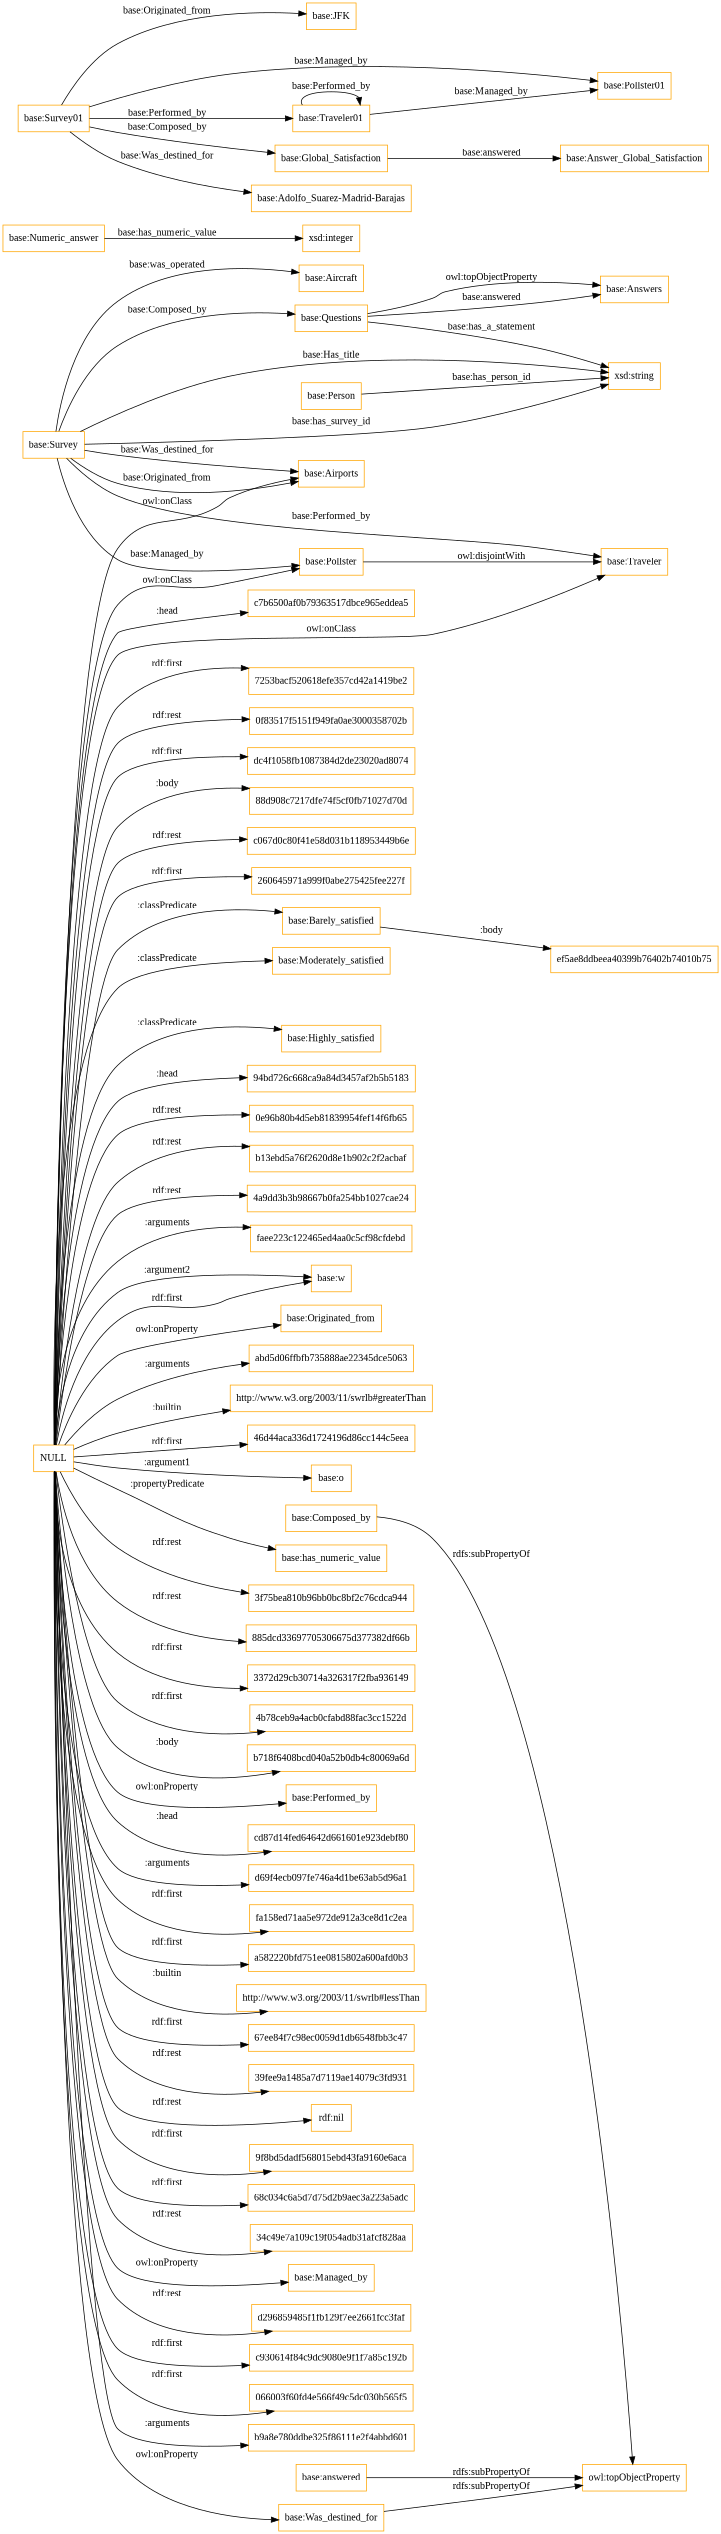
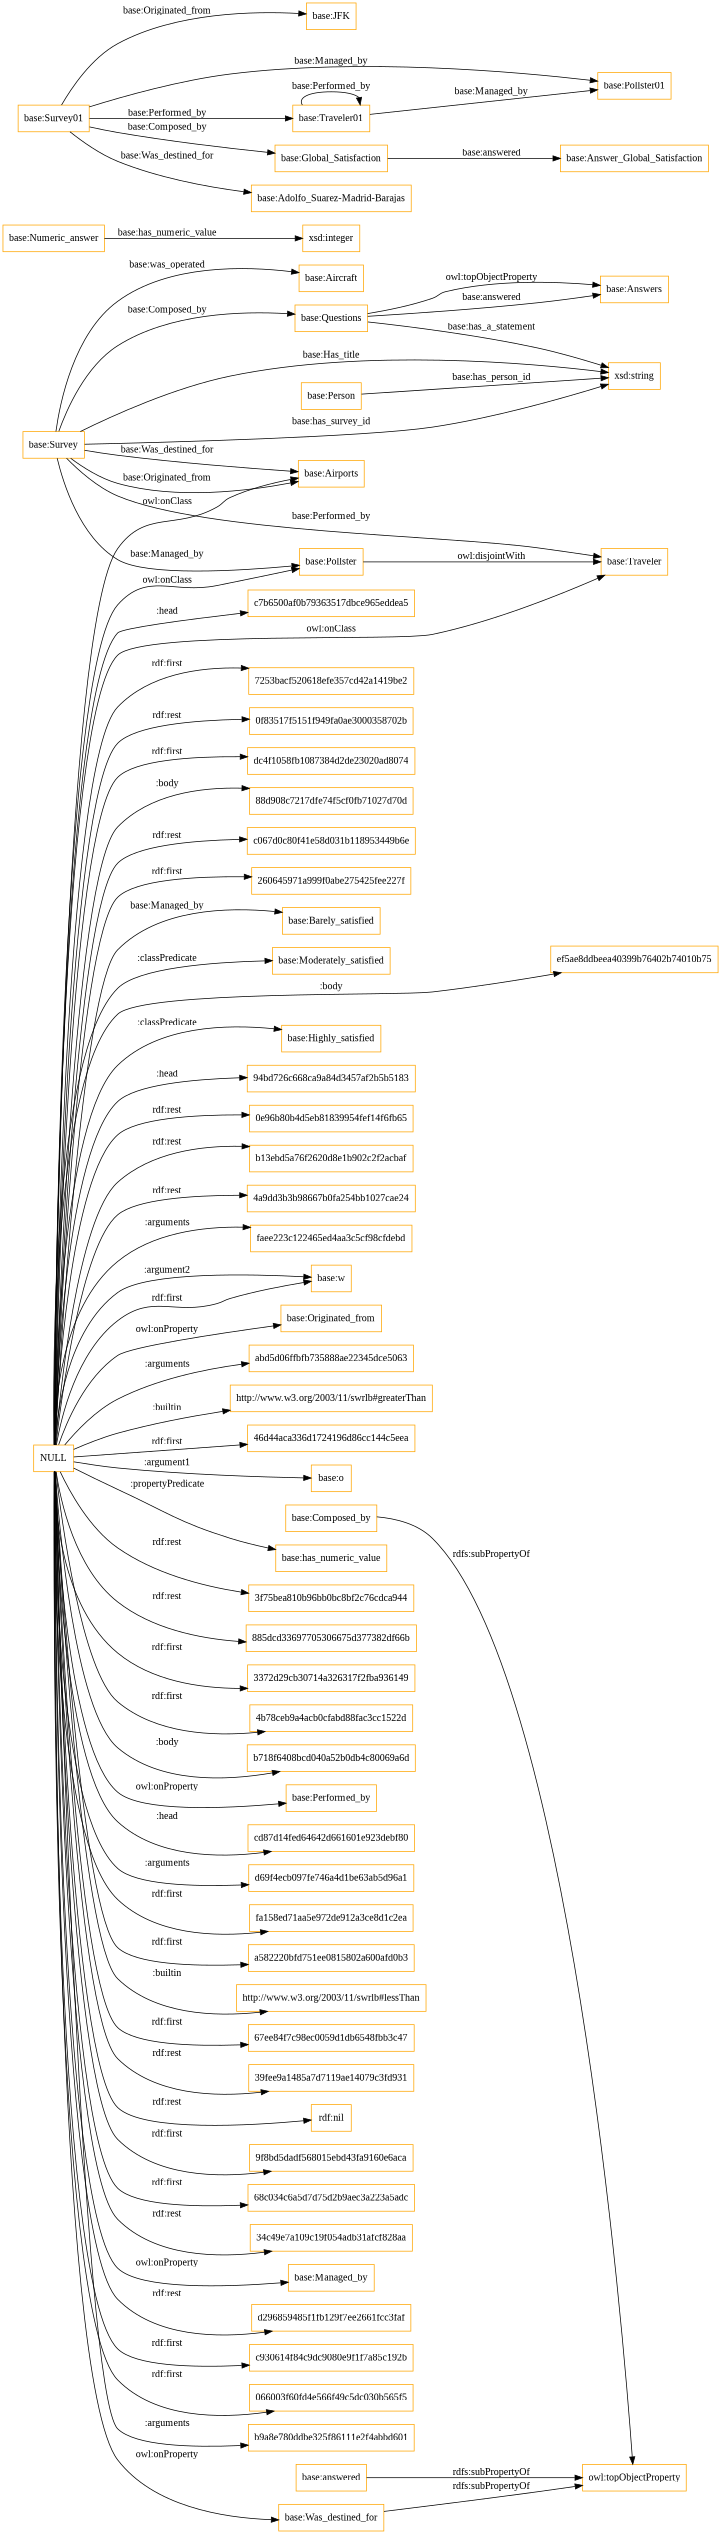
edge "NULL" -> "base:Barely_satisfied": label ":classPredicate" -> "base:Managed_by"
edge "base:Barely_satisfied" -> "ef5ae8ddbeea40399b76402b74010b75": now "NULL" -> "ef5ae8ddbeea40399b76402b74010b75"
node "faee223c122465ed4aa0c5cf98cfdebd": label "faee223c122465ed4aa0c5cf98cfdebd" -> "faee223c122465ed4aa3c5cf98cfdebd"
